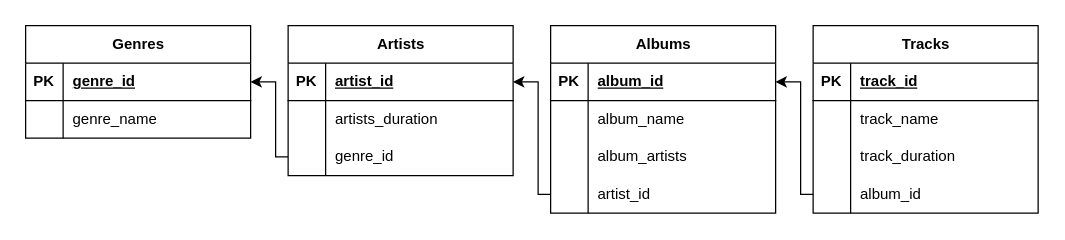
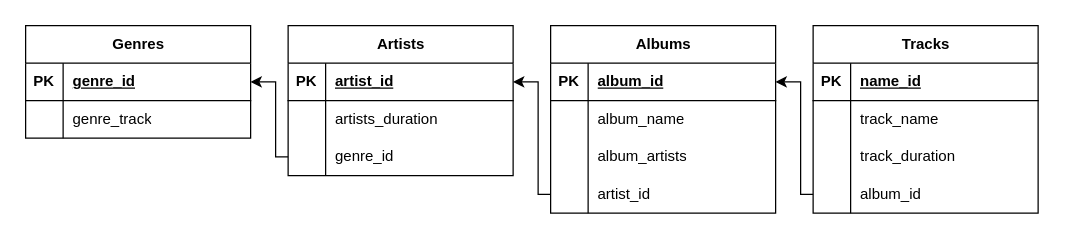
node "track_id": label "track_id" -> "name_id"
node "genre_name": label "genre_name" -> "genre_track"
